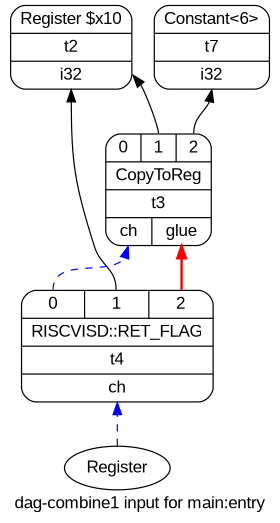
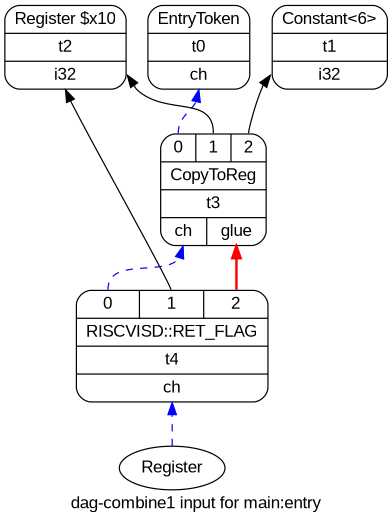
node "EntryToken": added
node "Constant<6>": text "t7" -> "t1"
